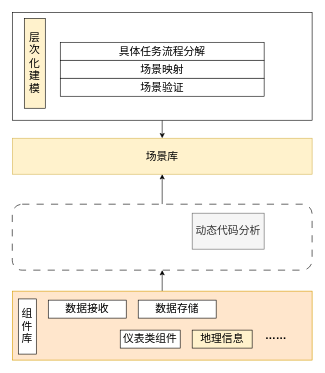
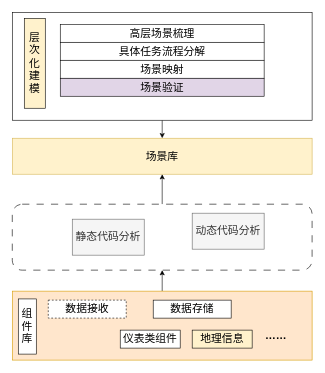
node "高层场景梳理": added
node "场景验证": fillcolor #ffffff -> #e1d5e7
node "静态代码分析": added
node "数据接收": style solid -> dashed
node "数据存储": moved (177, 309) -> (192, 309)
